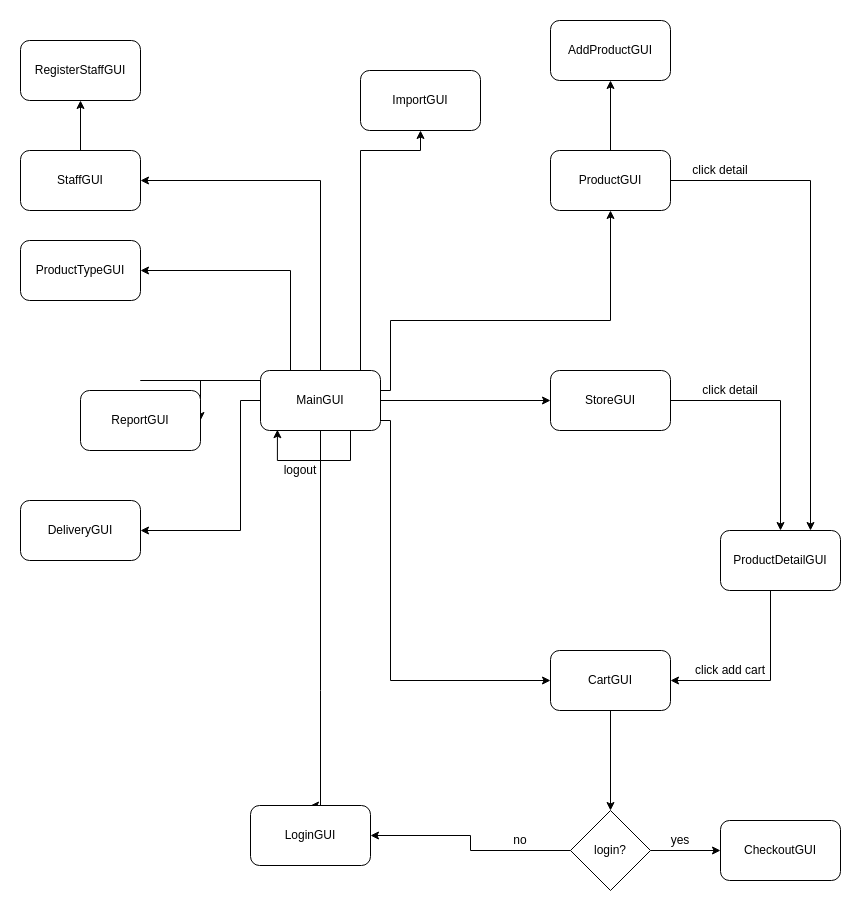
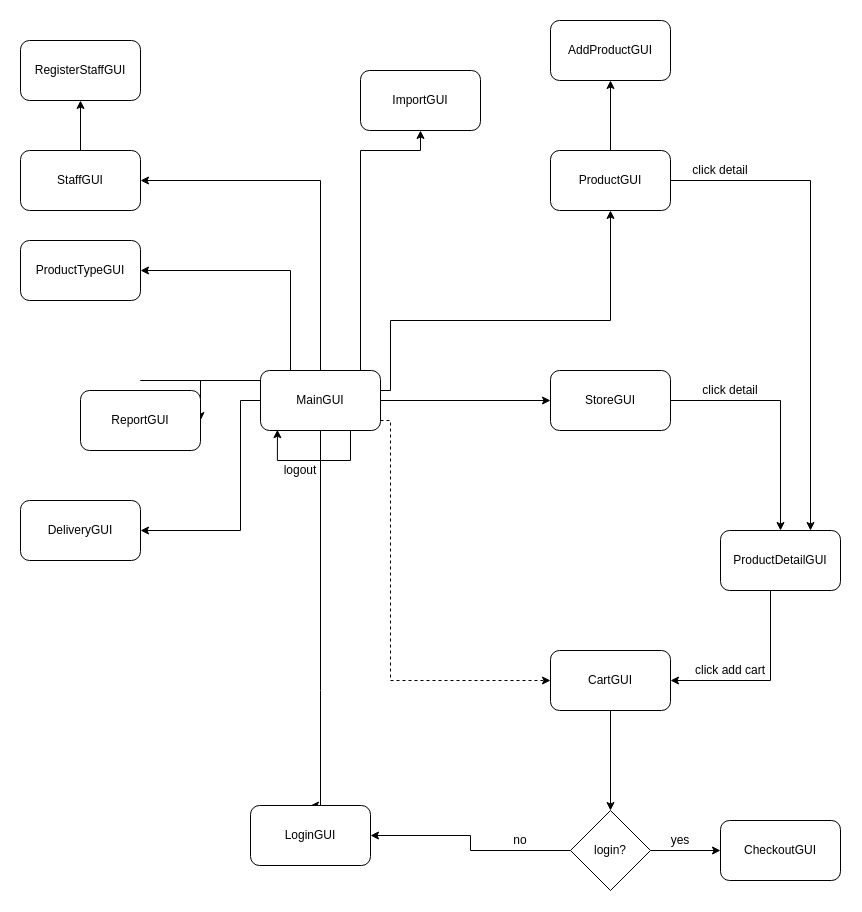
edge "MainGUI" -> "CartGUI": style solid -> dashed
